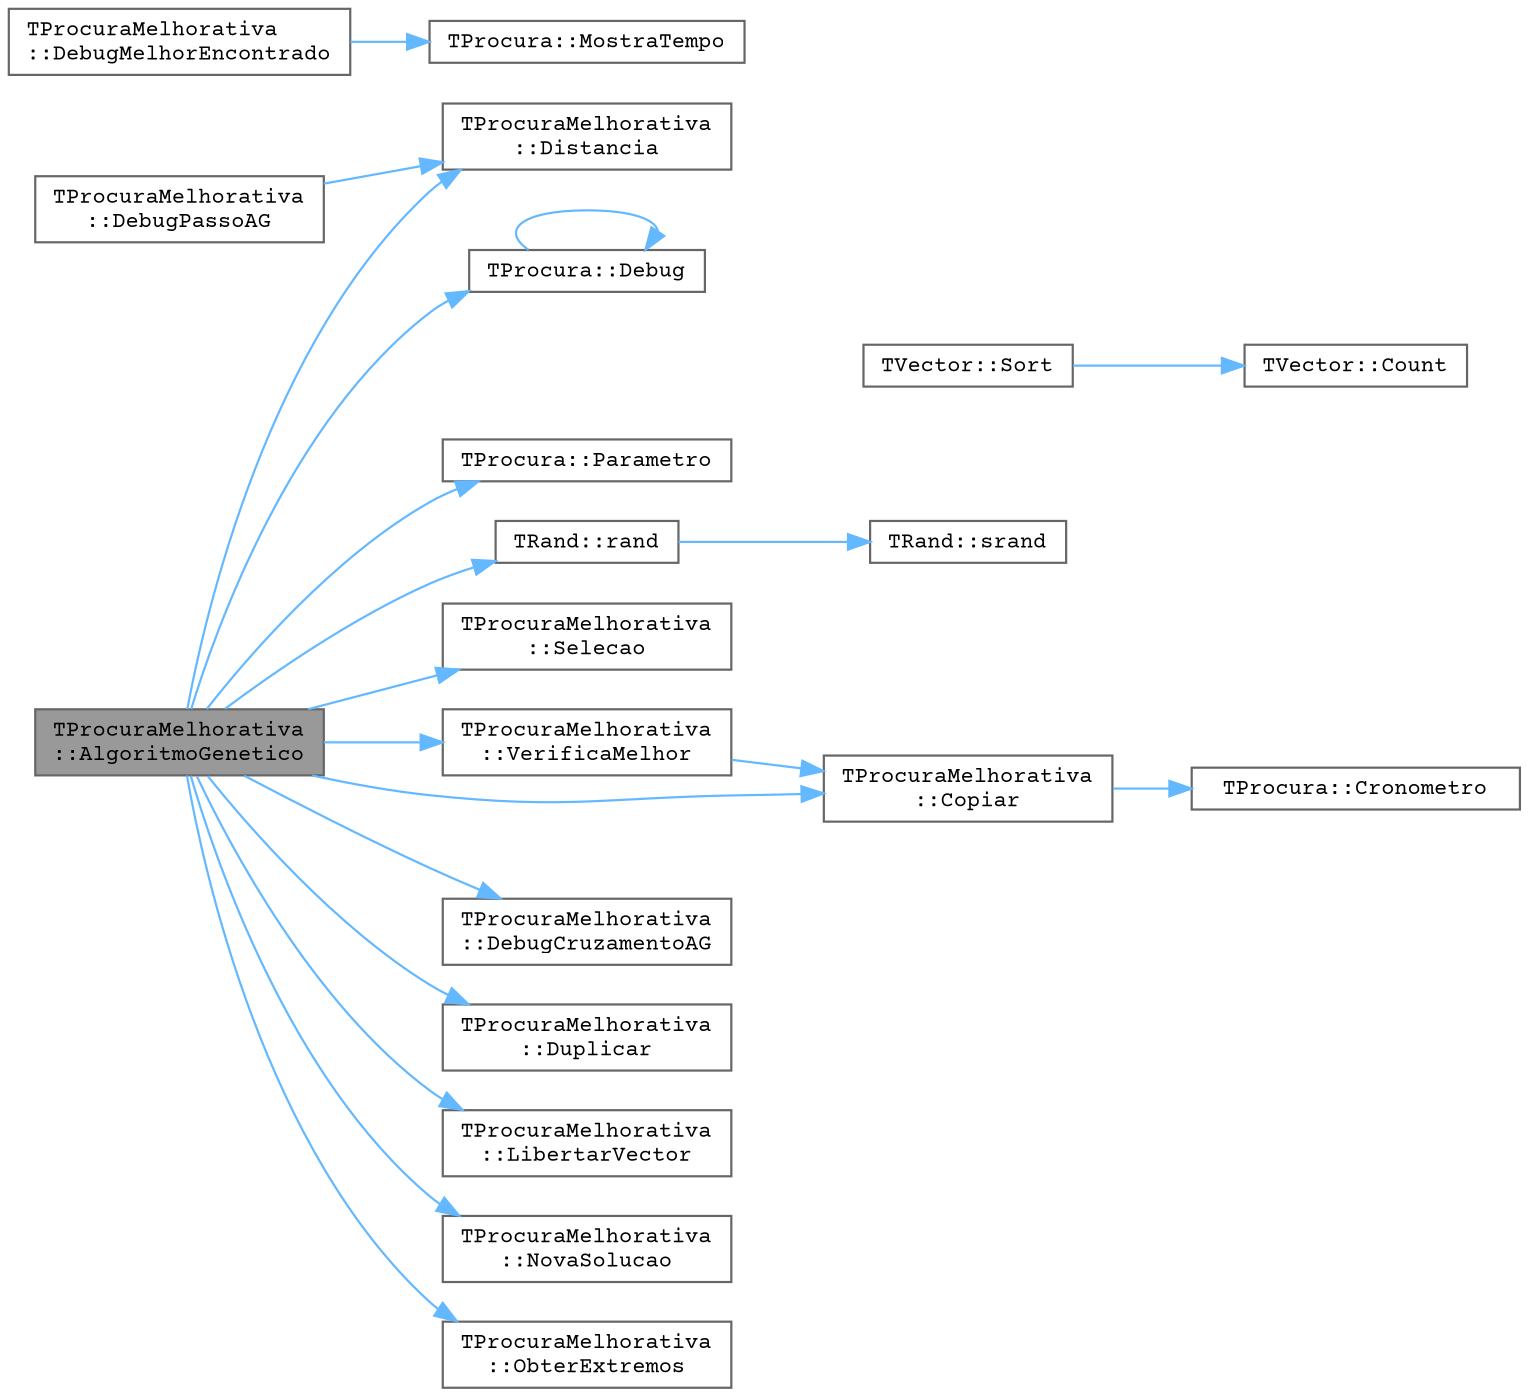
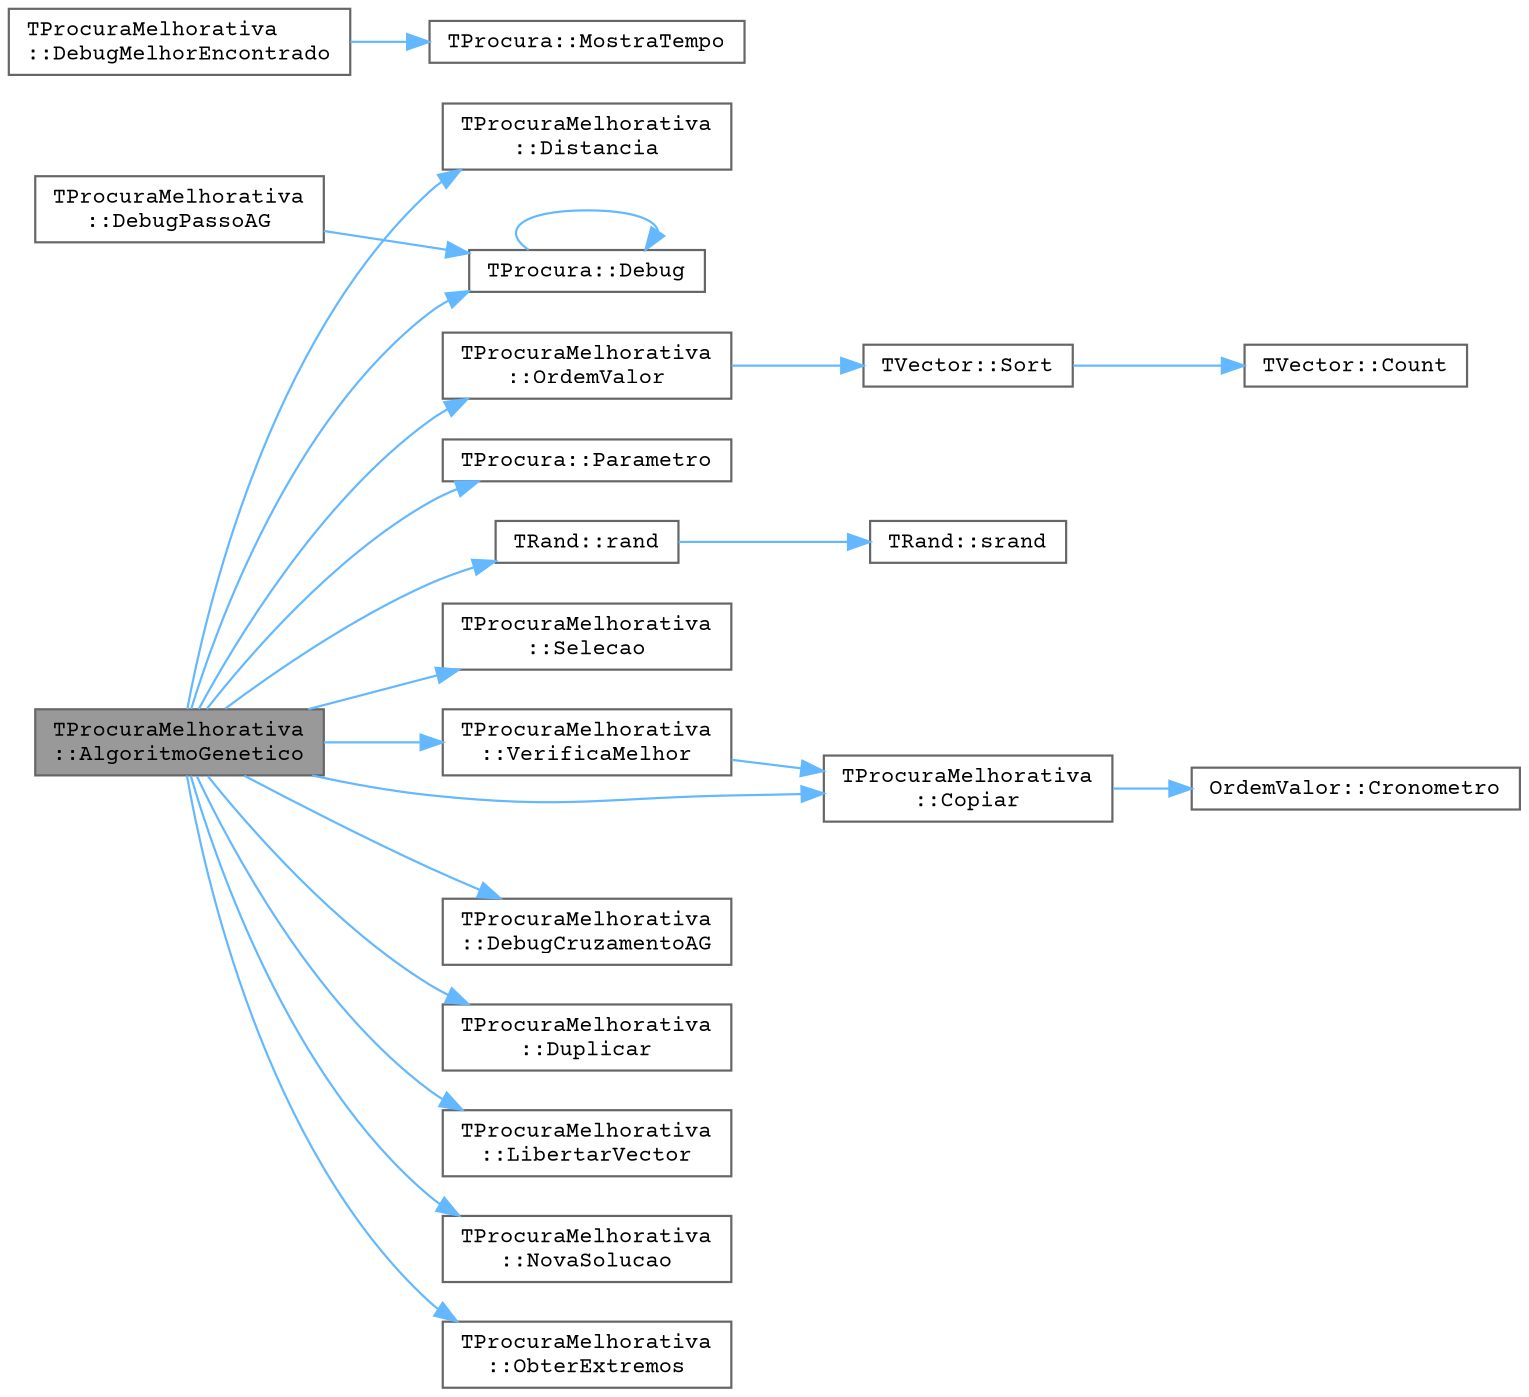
edge "TProcuraMelhorativa ::DebugPassoAG" -> "TProcuraMelhorativa ::Distancia": now "TProcuraMelhorativa ::DebugPassoAG" -> "TProcura::Debug"
node "TProcuraMelhorativa ::OrdemValor": added
node "TProcura::Cronometro": label "TProcura::Cronometro" -> "OrdemValor::Cronometro"
